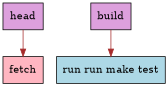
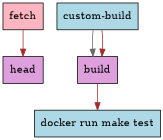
node "custom-build": added
edge "head" -> "fetch": reversed
node "run run make test": label "run run make test" -> "docker run make test"
